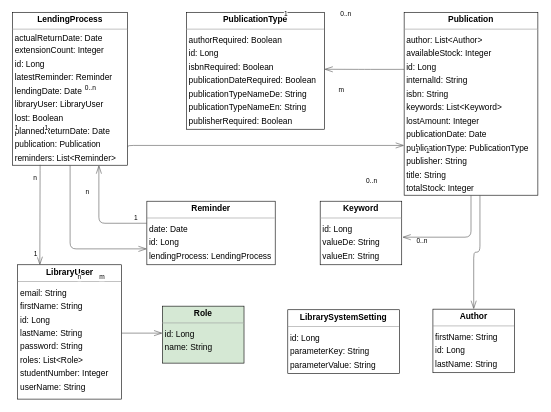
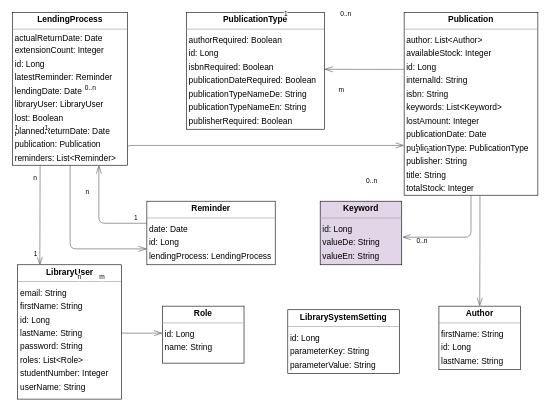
node "Keyword id: Long valueDe: String valueEn: String": fillcolor #ffffff -> #e1d5e7
node "Role id: Long name: String": fillcolor #d5e8d4 -> #ffffff
node "Author firstName: String id: Long lastName: String": moved (474, 341) -> (480, 338)
